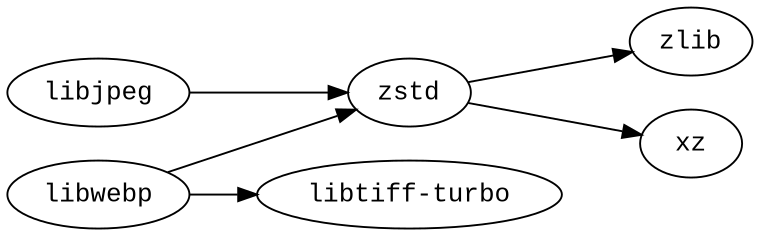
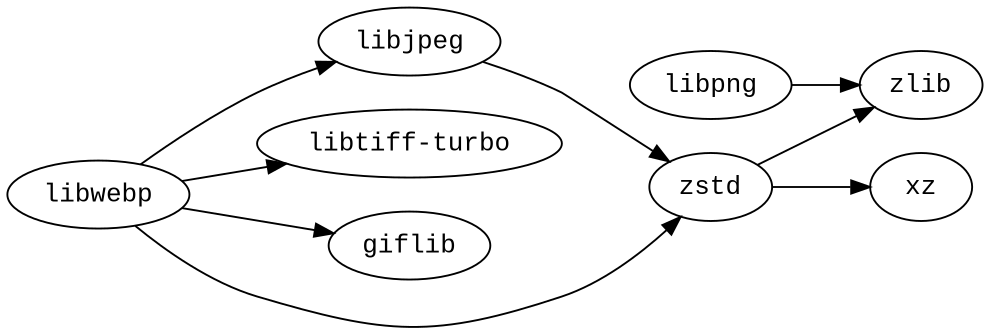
node "libpng": added
edge "libwebp" -> "libjpeg": added
node "giflib": added
